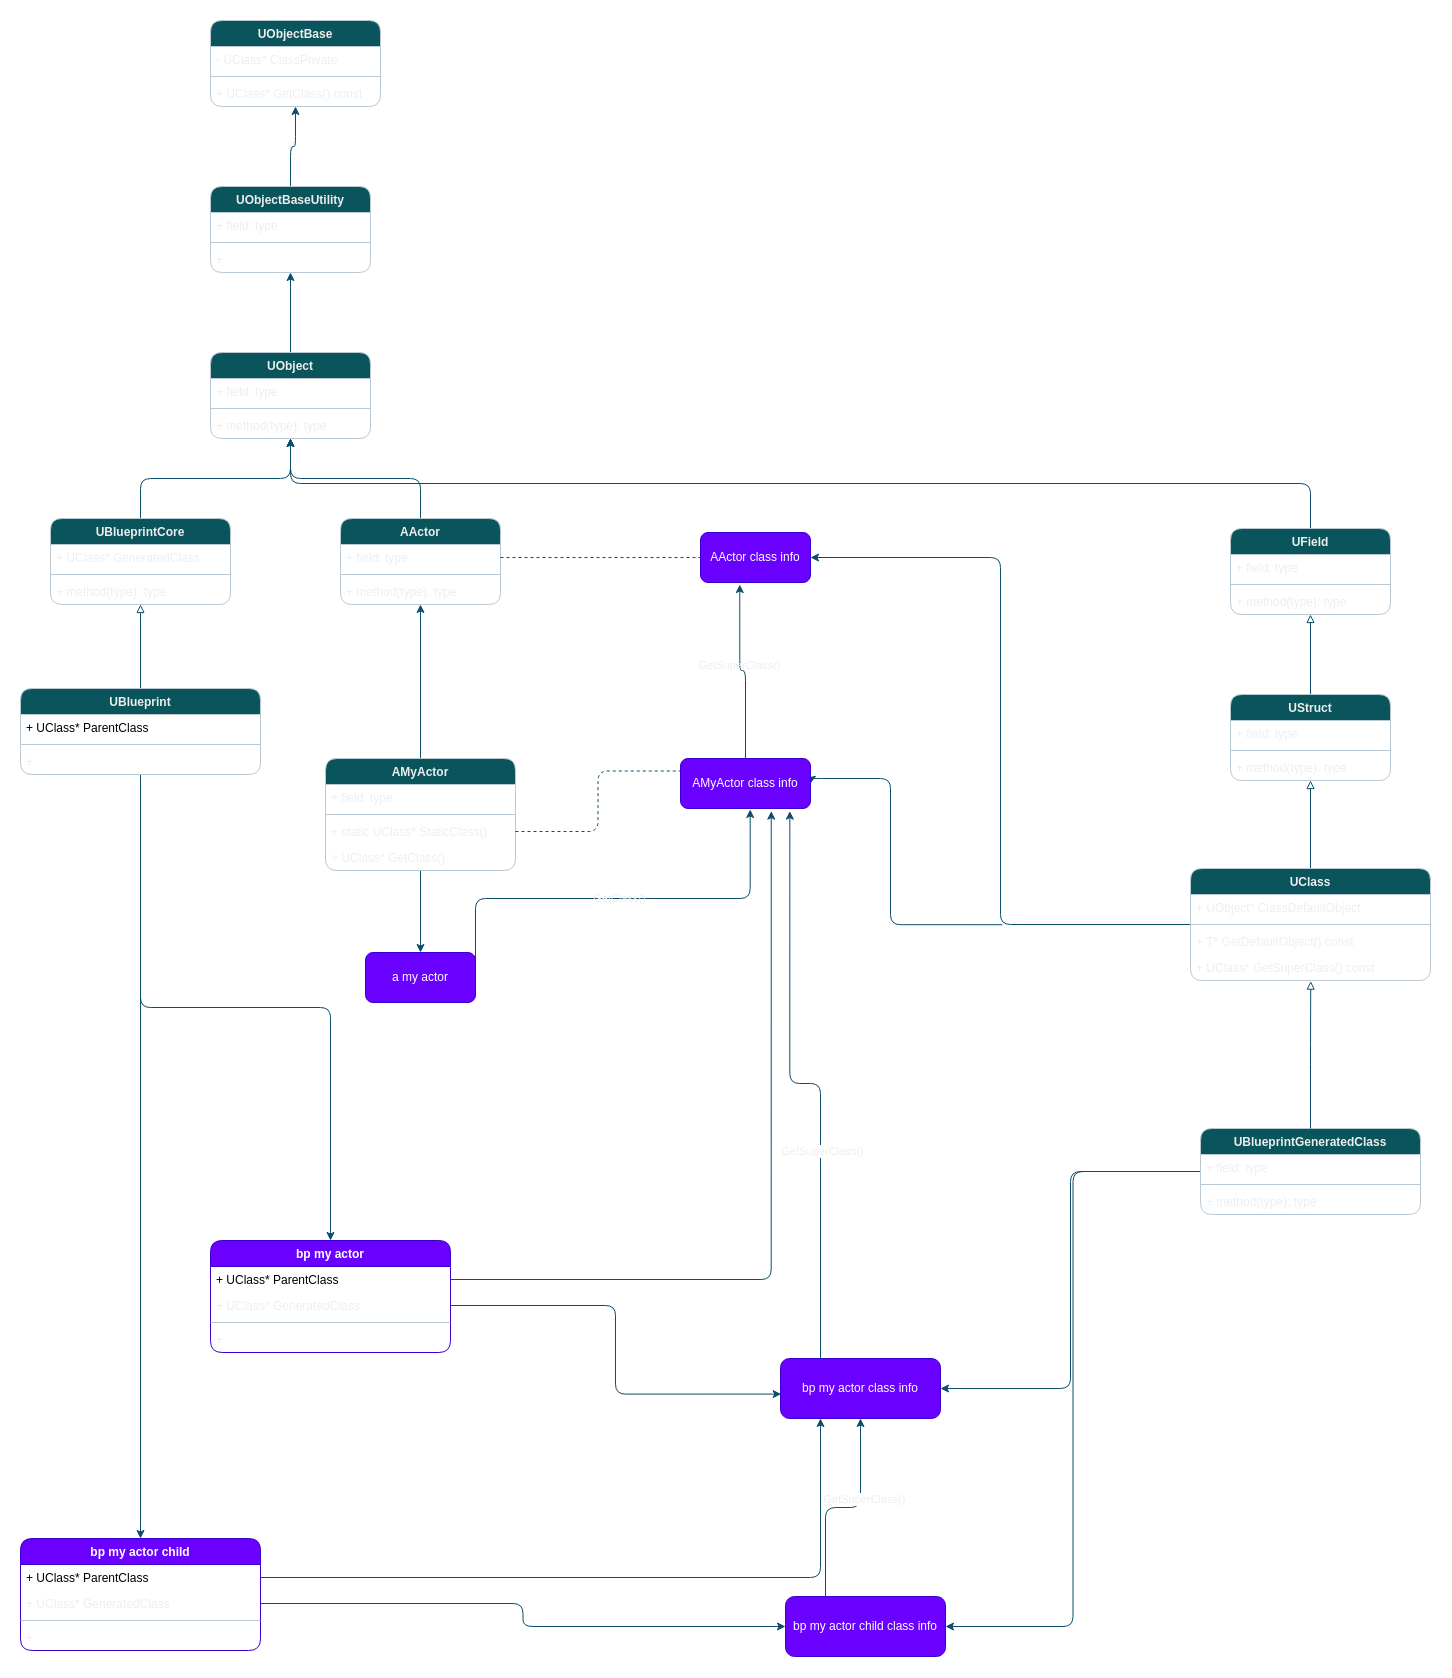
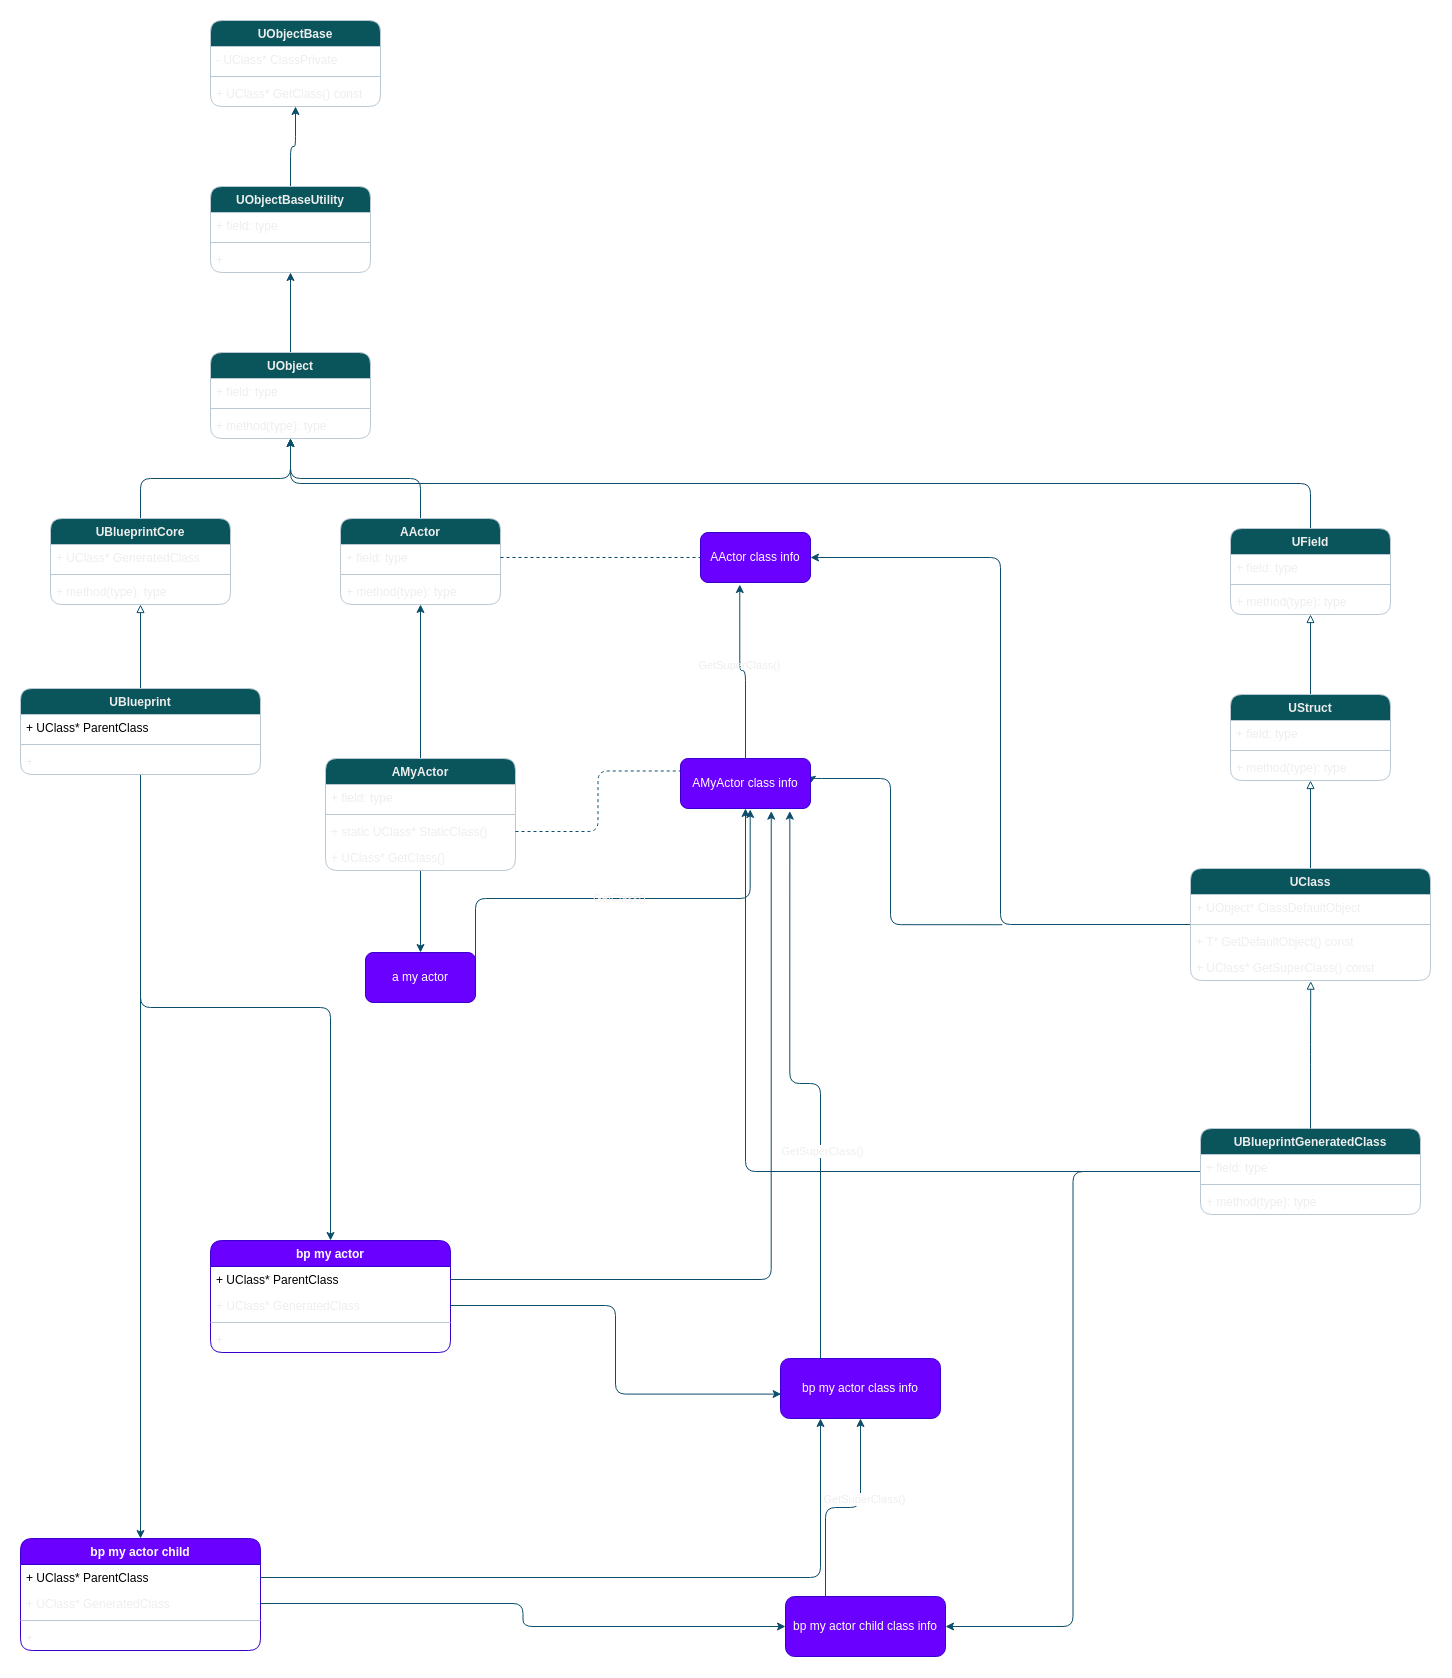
edge "UBlueprintGeneratedClass" -> "bp my actor class info": now "UBlueprintGeneratedClass" -> "AMyActor class info"
